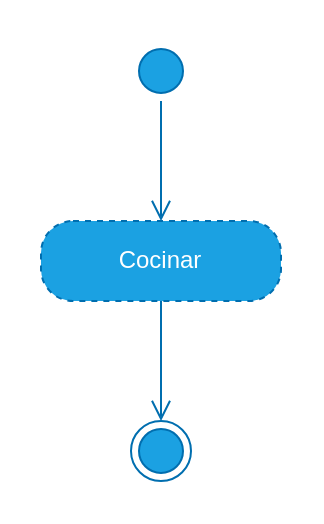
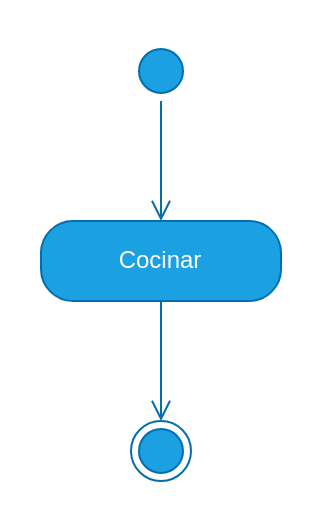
node "Cocinar": style dashed -> solid
